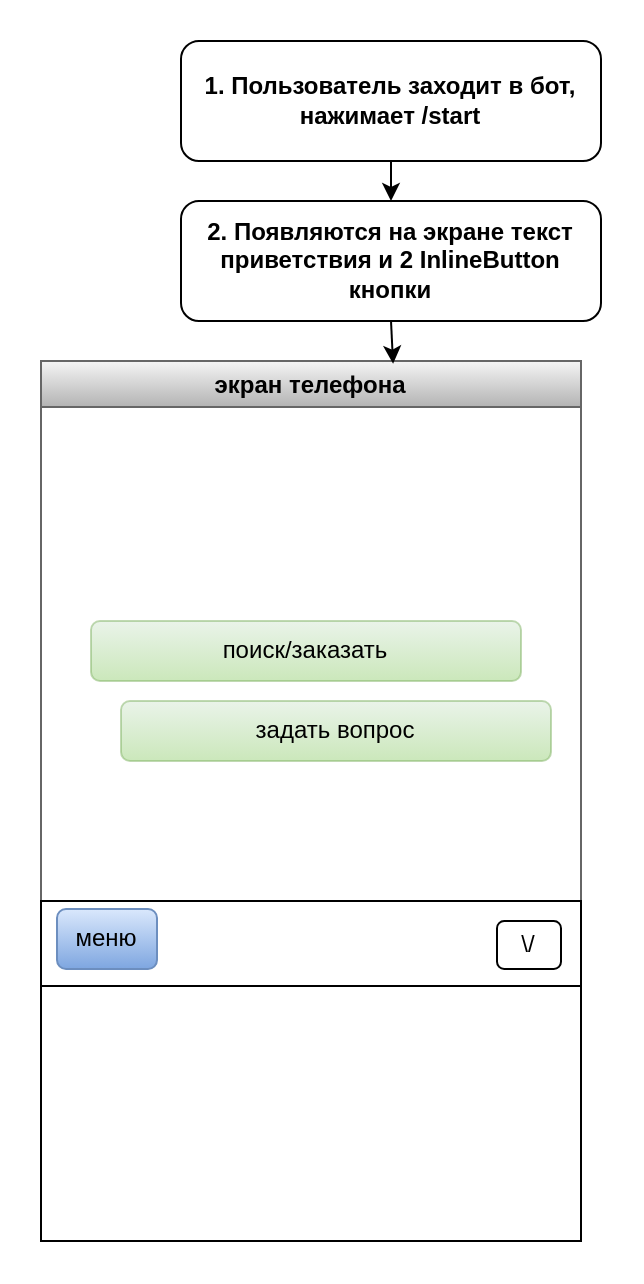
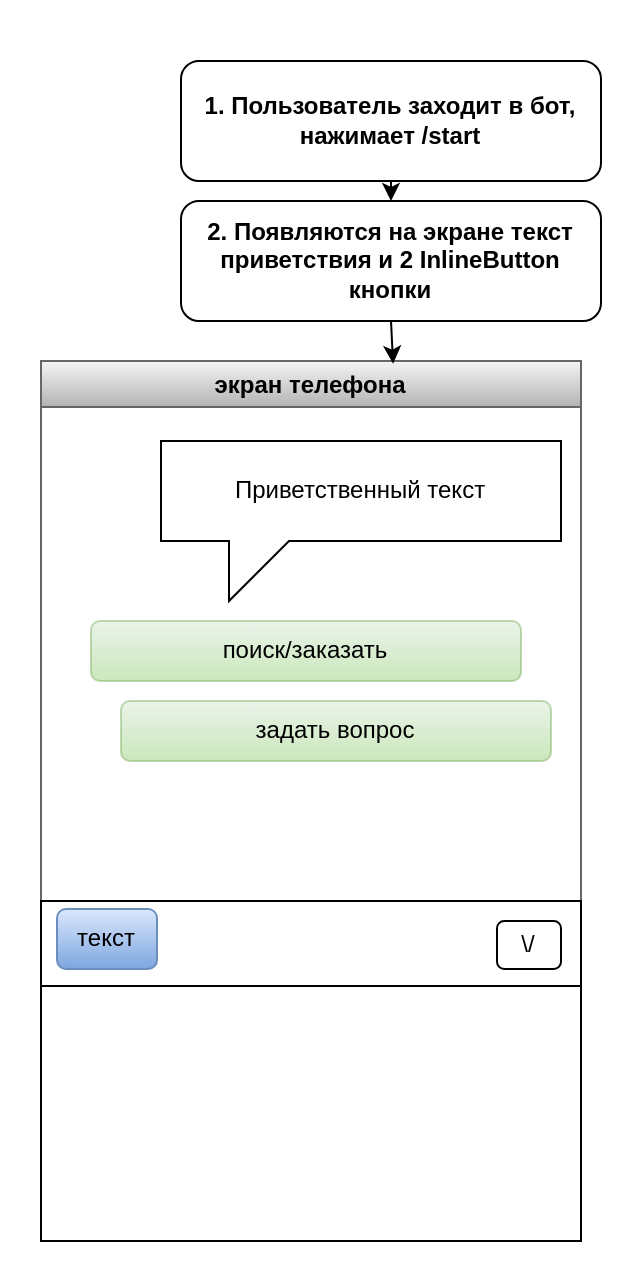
node "1. Пользователь заходит в бот, нажимает /start": moved (391, 101) -> (391, 121)
node "Приветственный текст": added
node "меню": label "меню" -> "текст"
